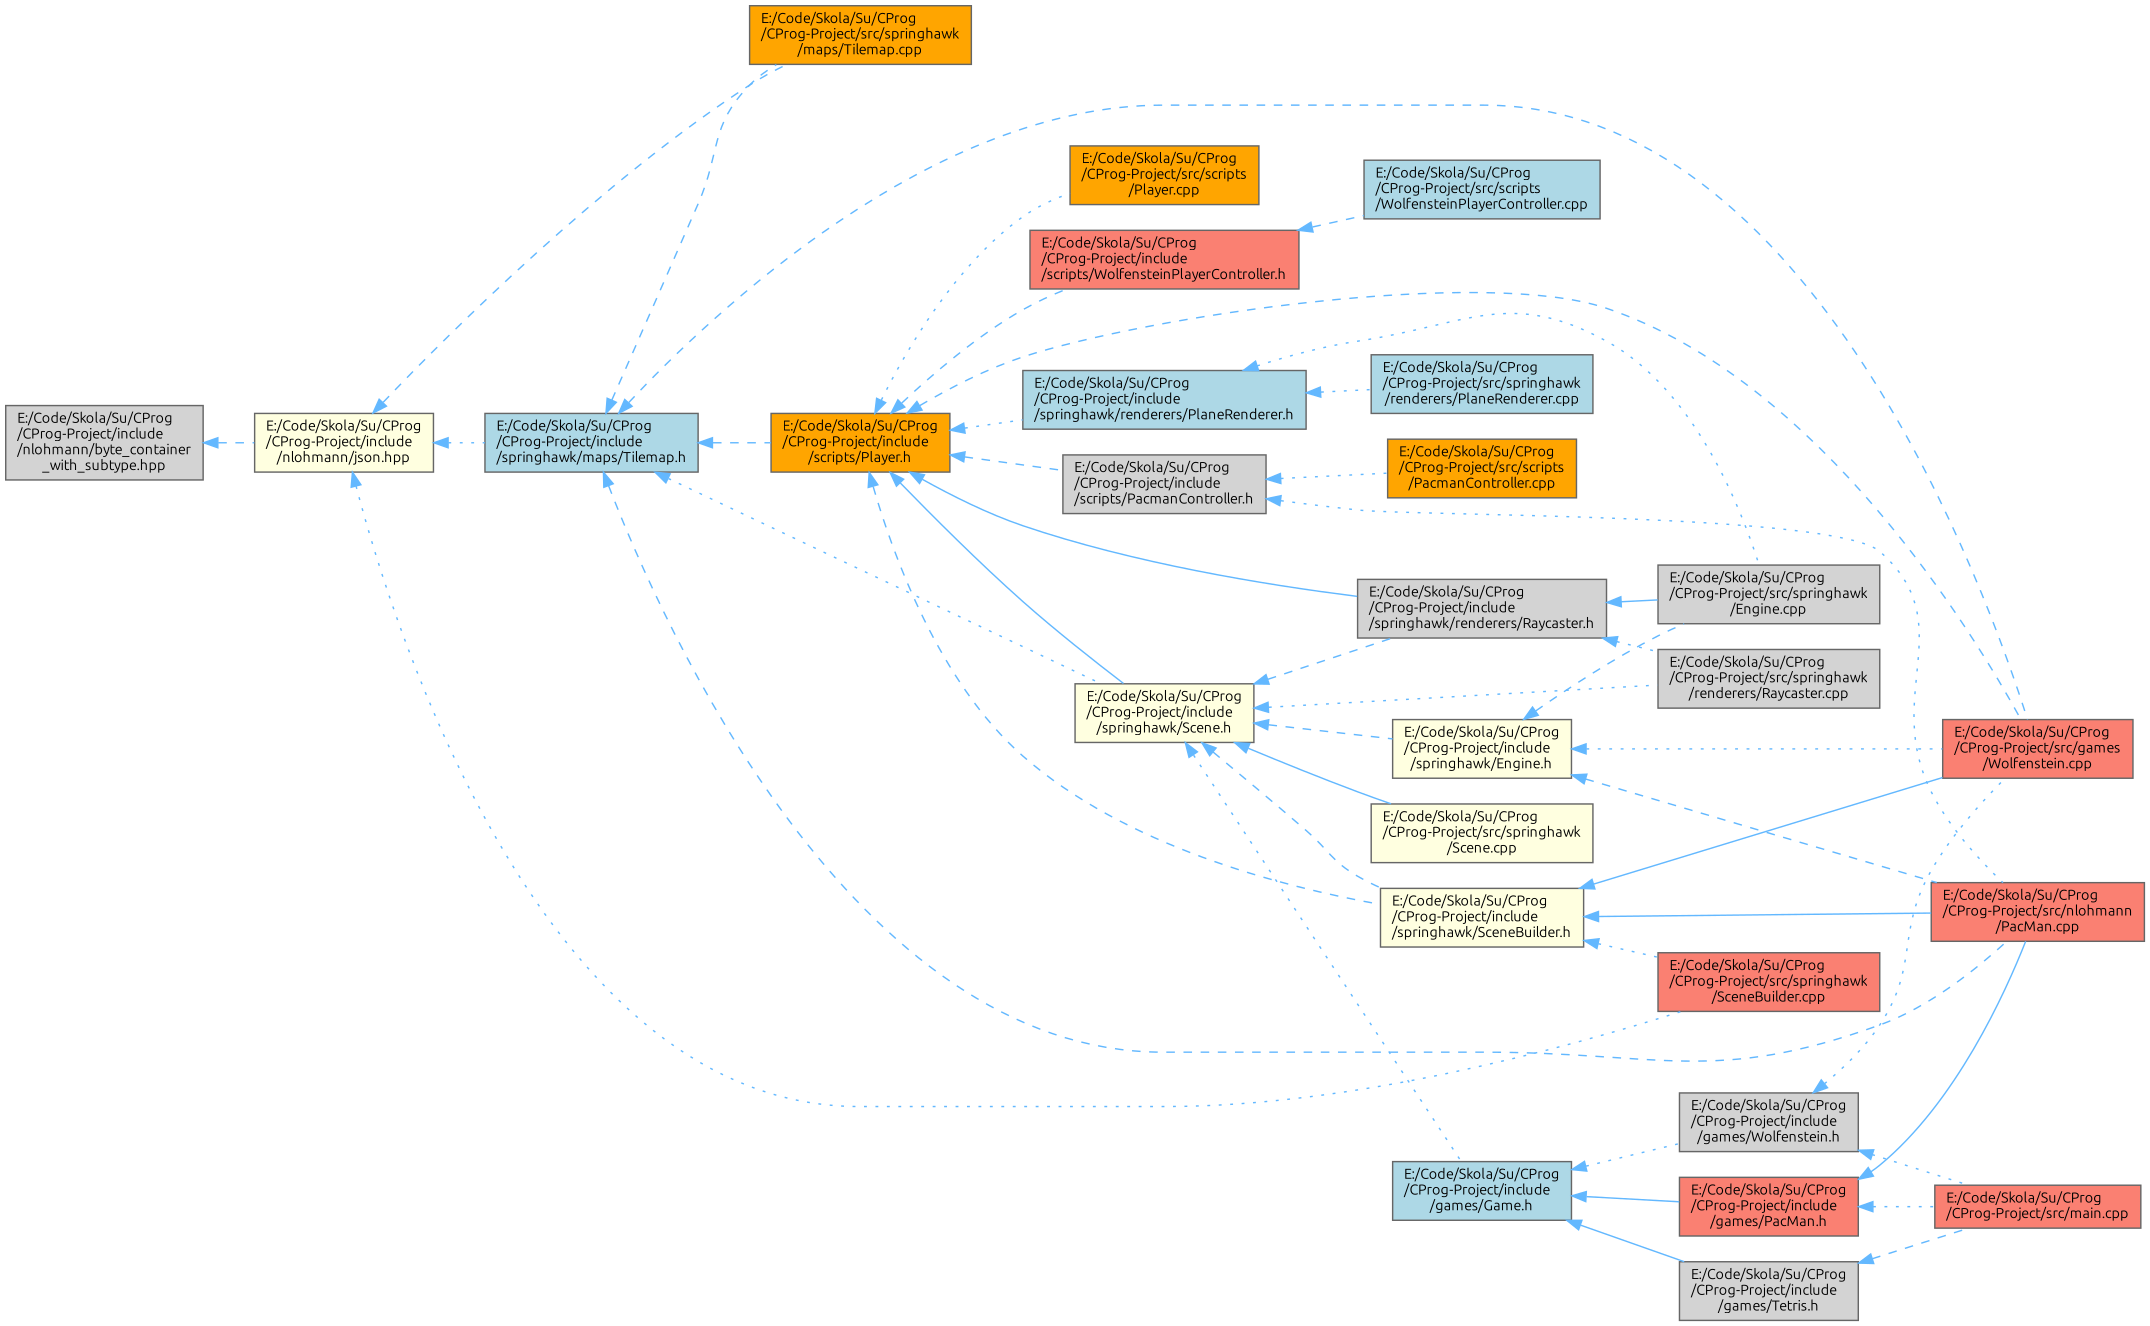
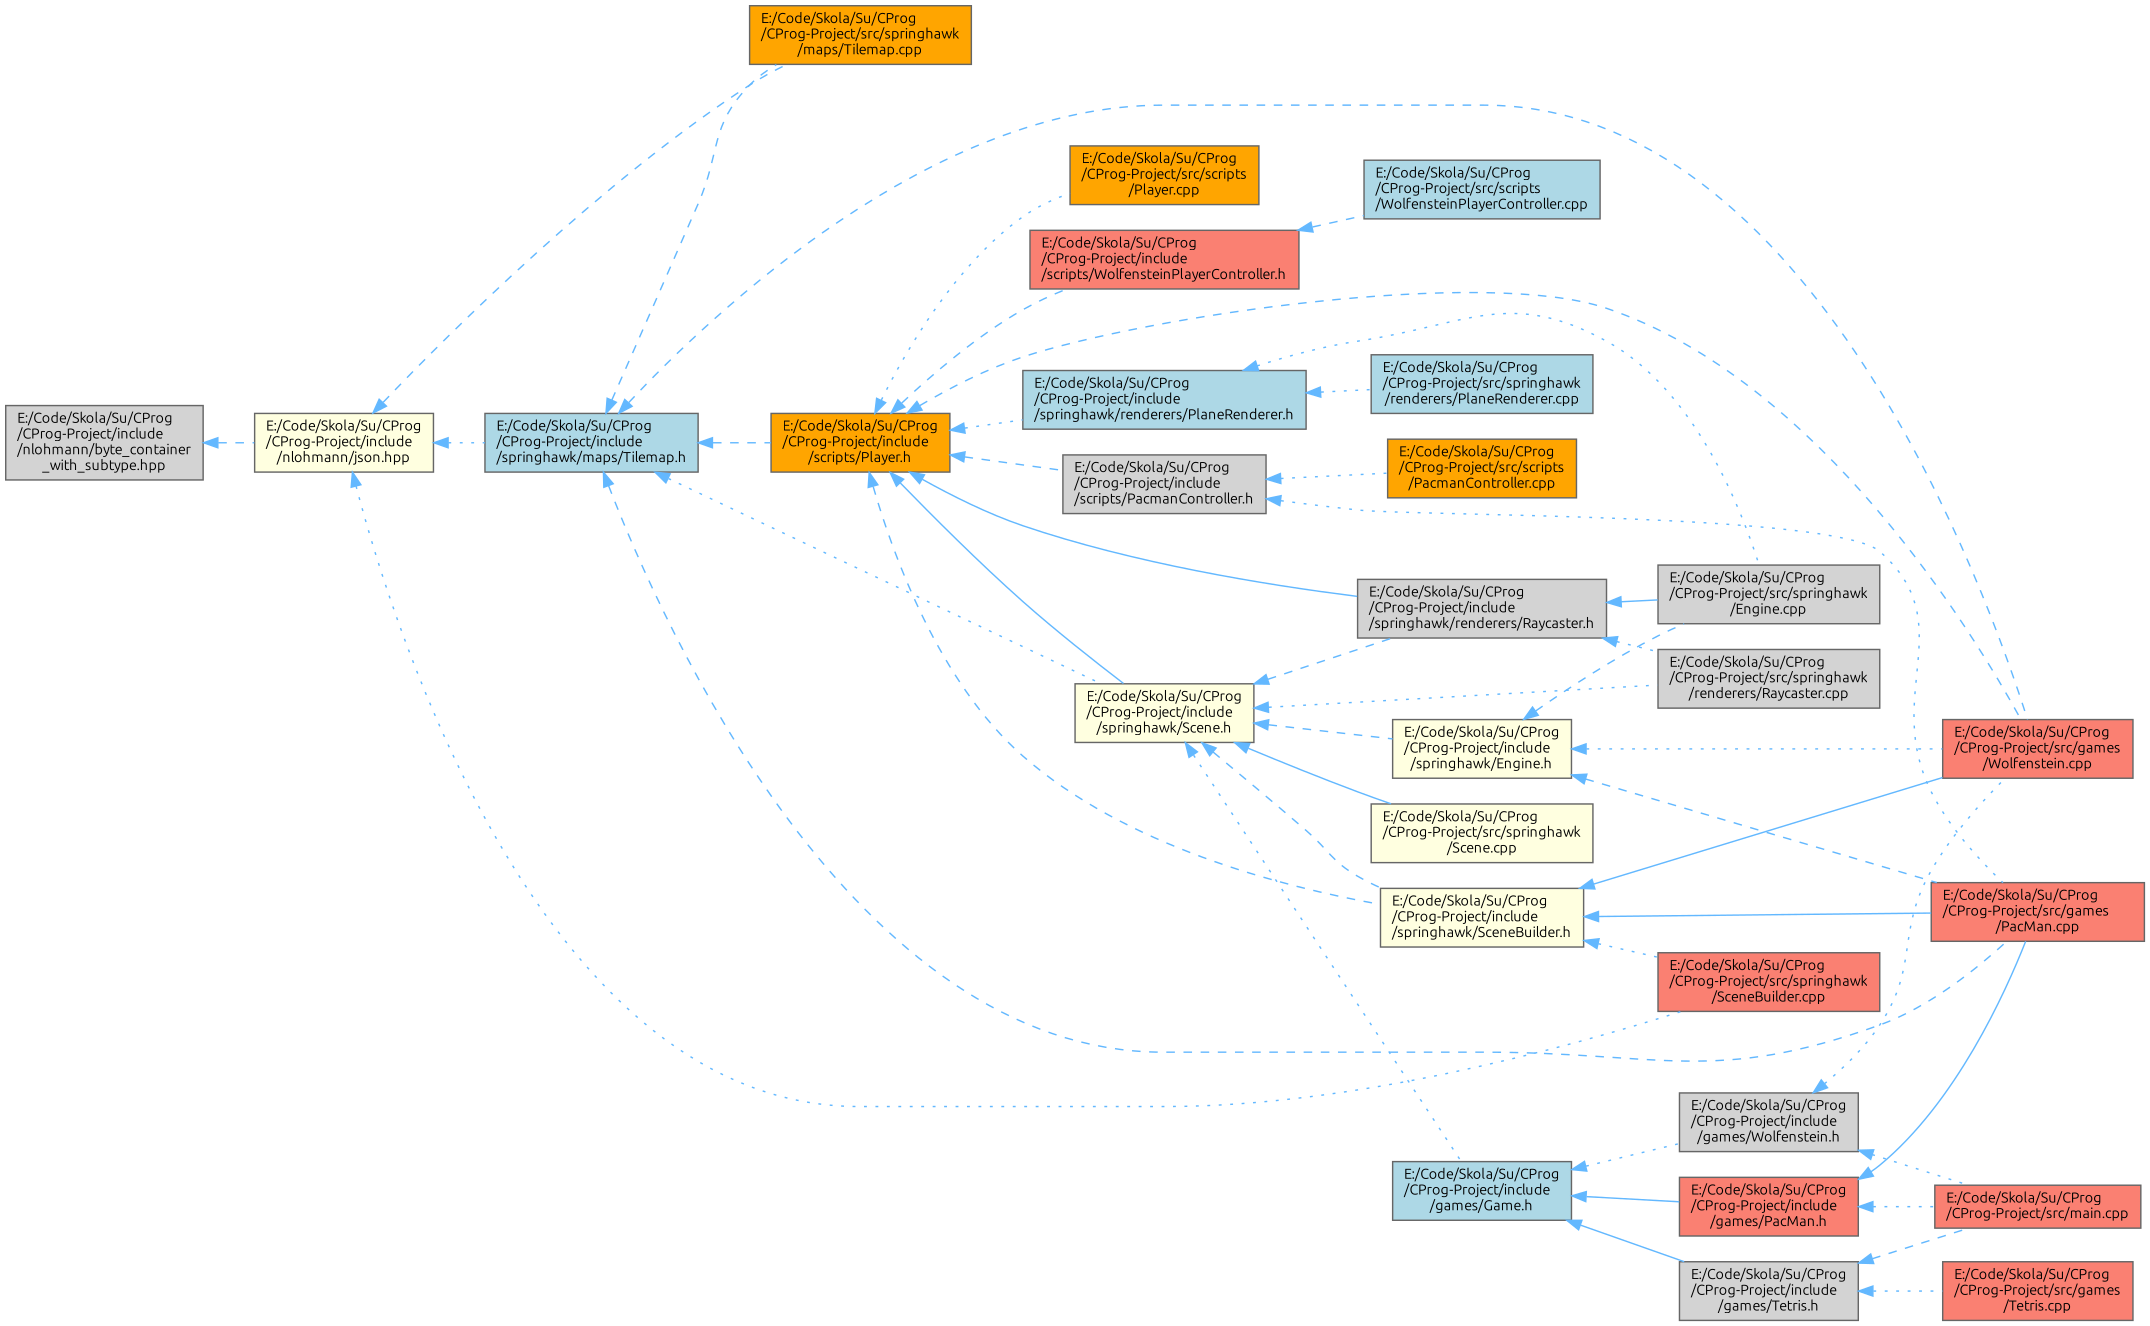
node "E:/Code/Skola/Su/CProg /CProg-Project/src/nlohmann /PacMan.cpp": label "E:/Code/Skola/Su/CProg /CProg-Project/src/nlohmann /PacMan.cpp" -> "E:/Code/Skola/Su/CProg /CProg-Project/src/games /PacMan.cpp"
node "E:/Code/Skola/Su/CProg /CProg-Project/src/games /Tetris.cpp": added
